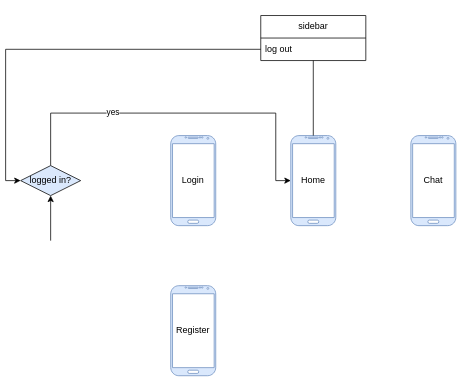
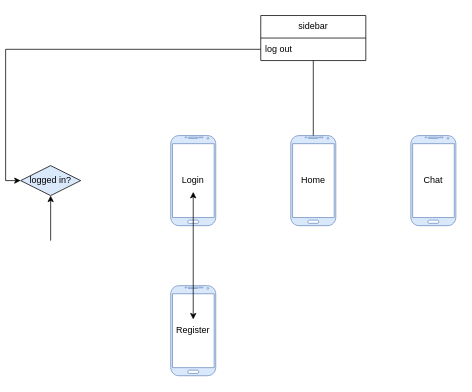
edge "logged in?" -> "Home": removed, label "yes"
edge "Login" -- "Register": added
